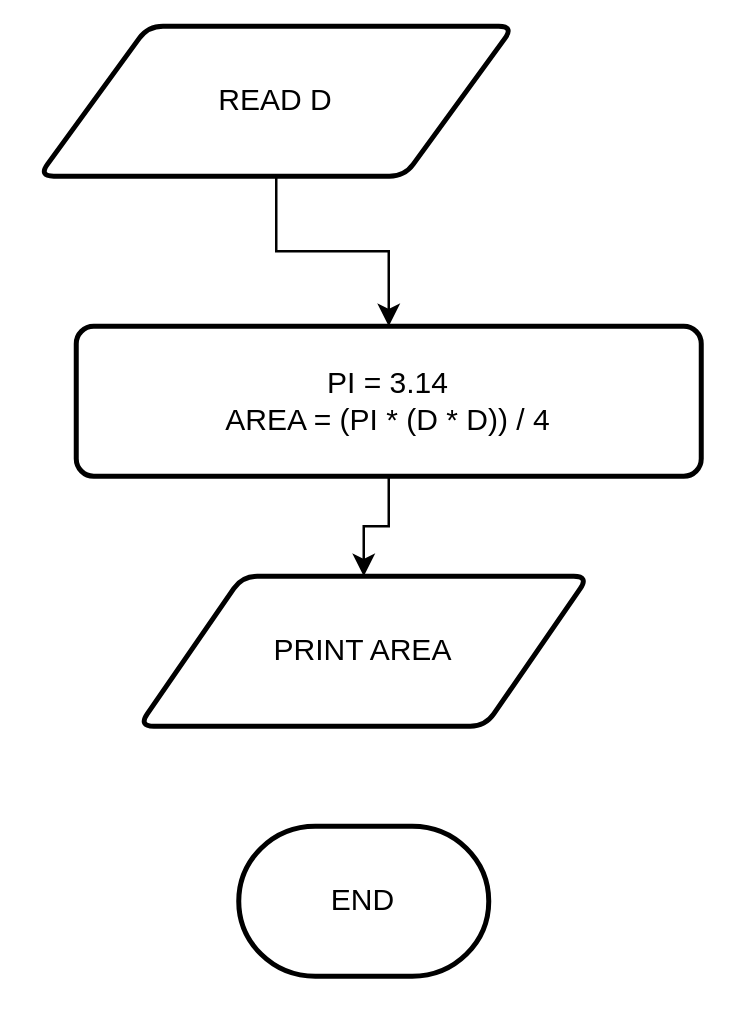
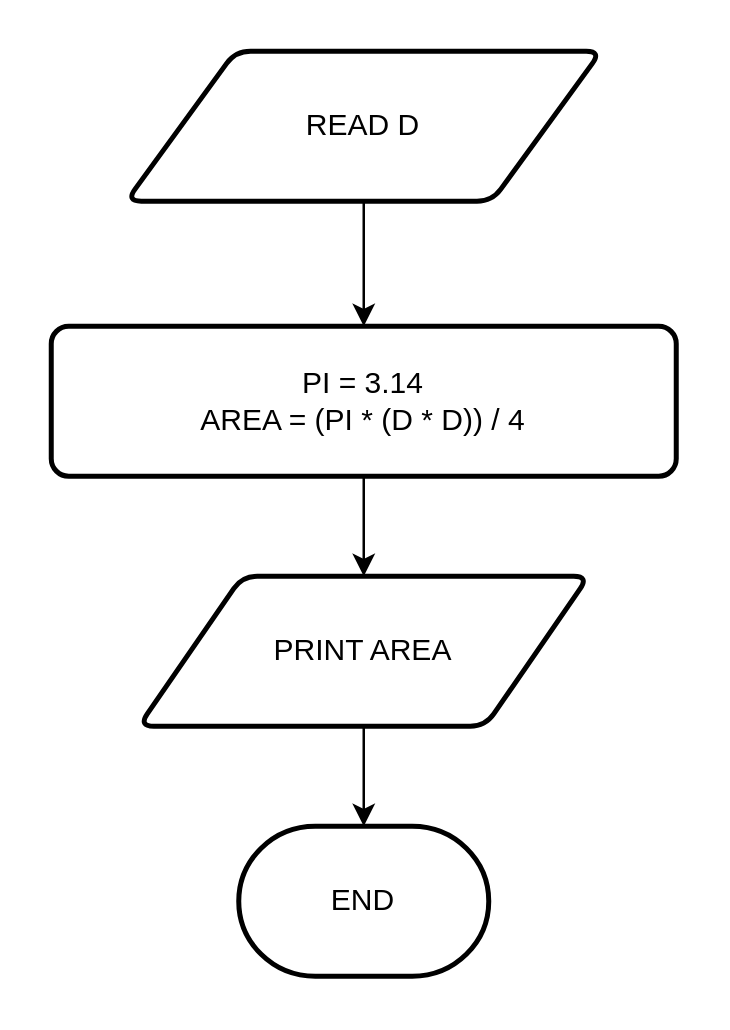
node "READ D": moved (276, 101) -> (364, 126)
node "PI = 3.14 AREA = (PI * (D * D)) / 4": moved (389, 401) -> (364, 401)
edge "PRINT AREA" -> "END": added
